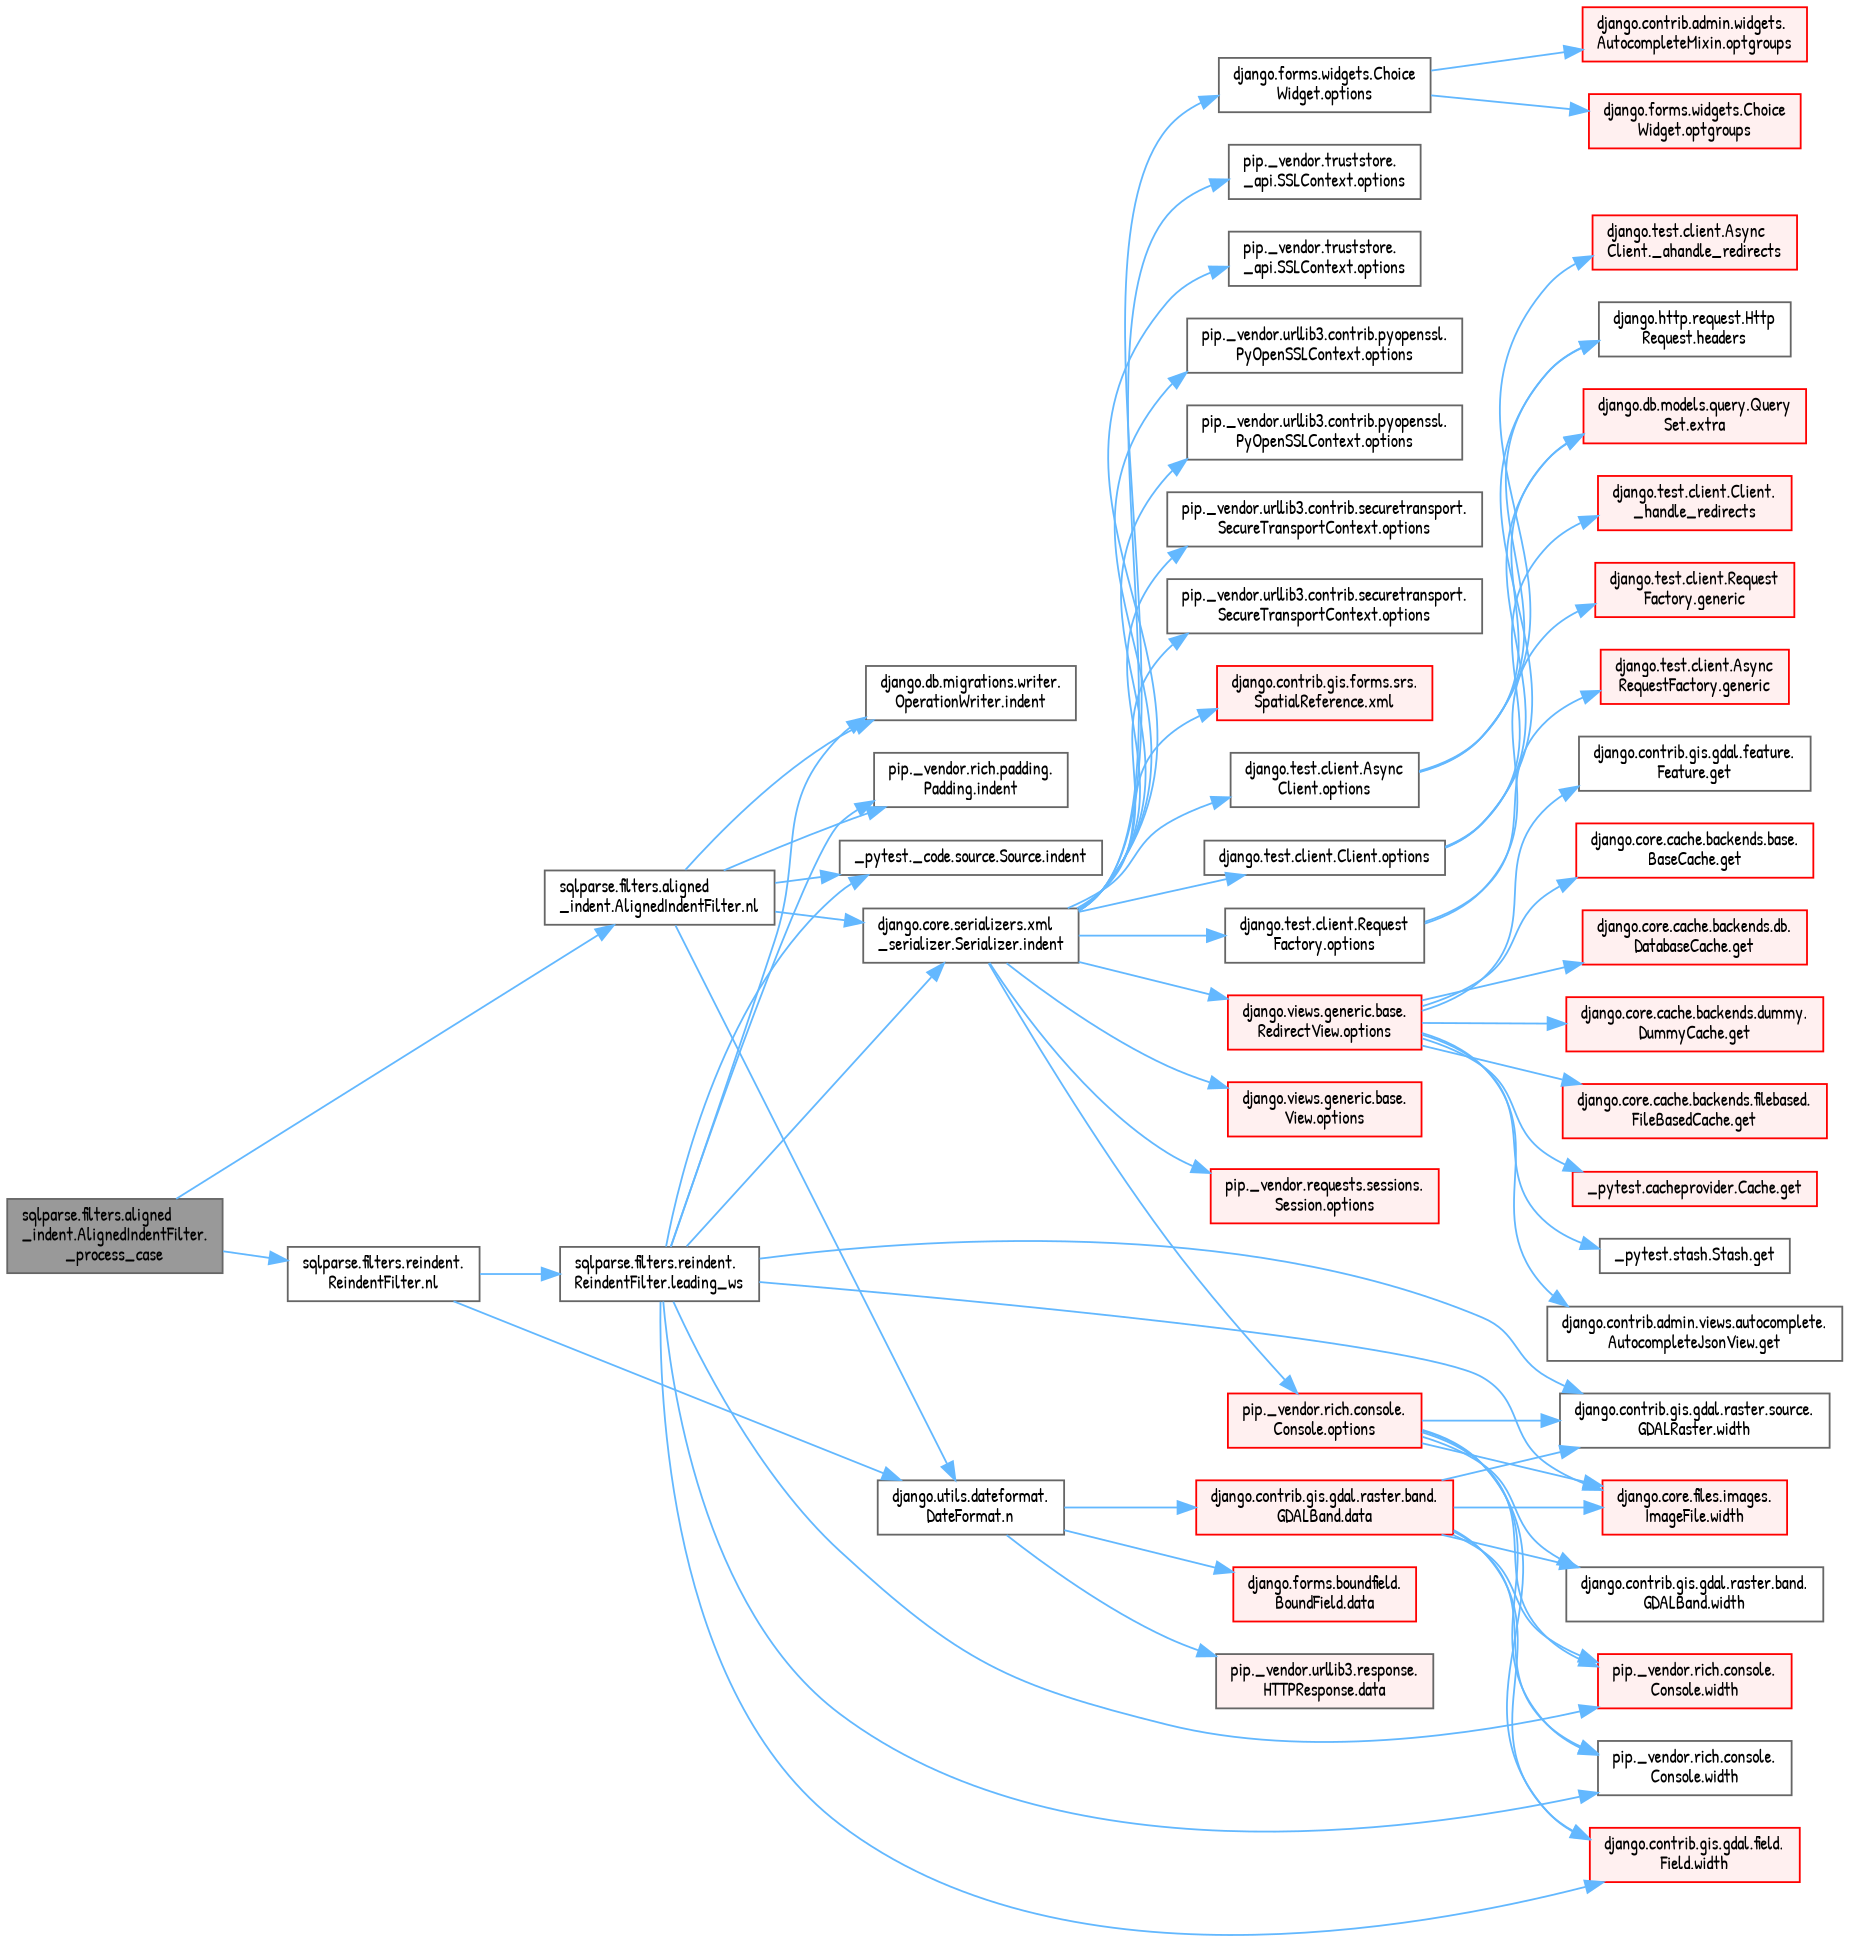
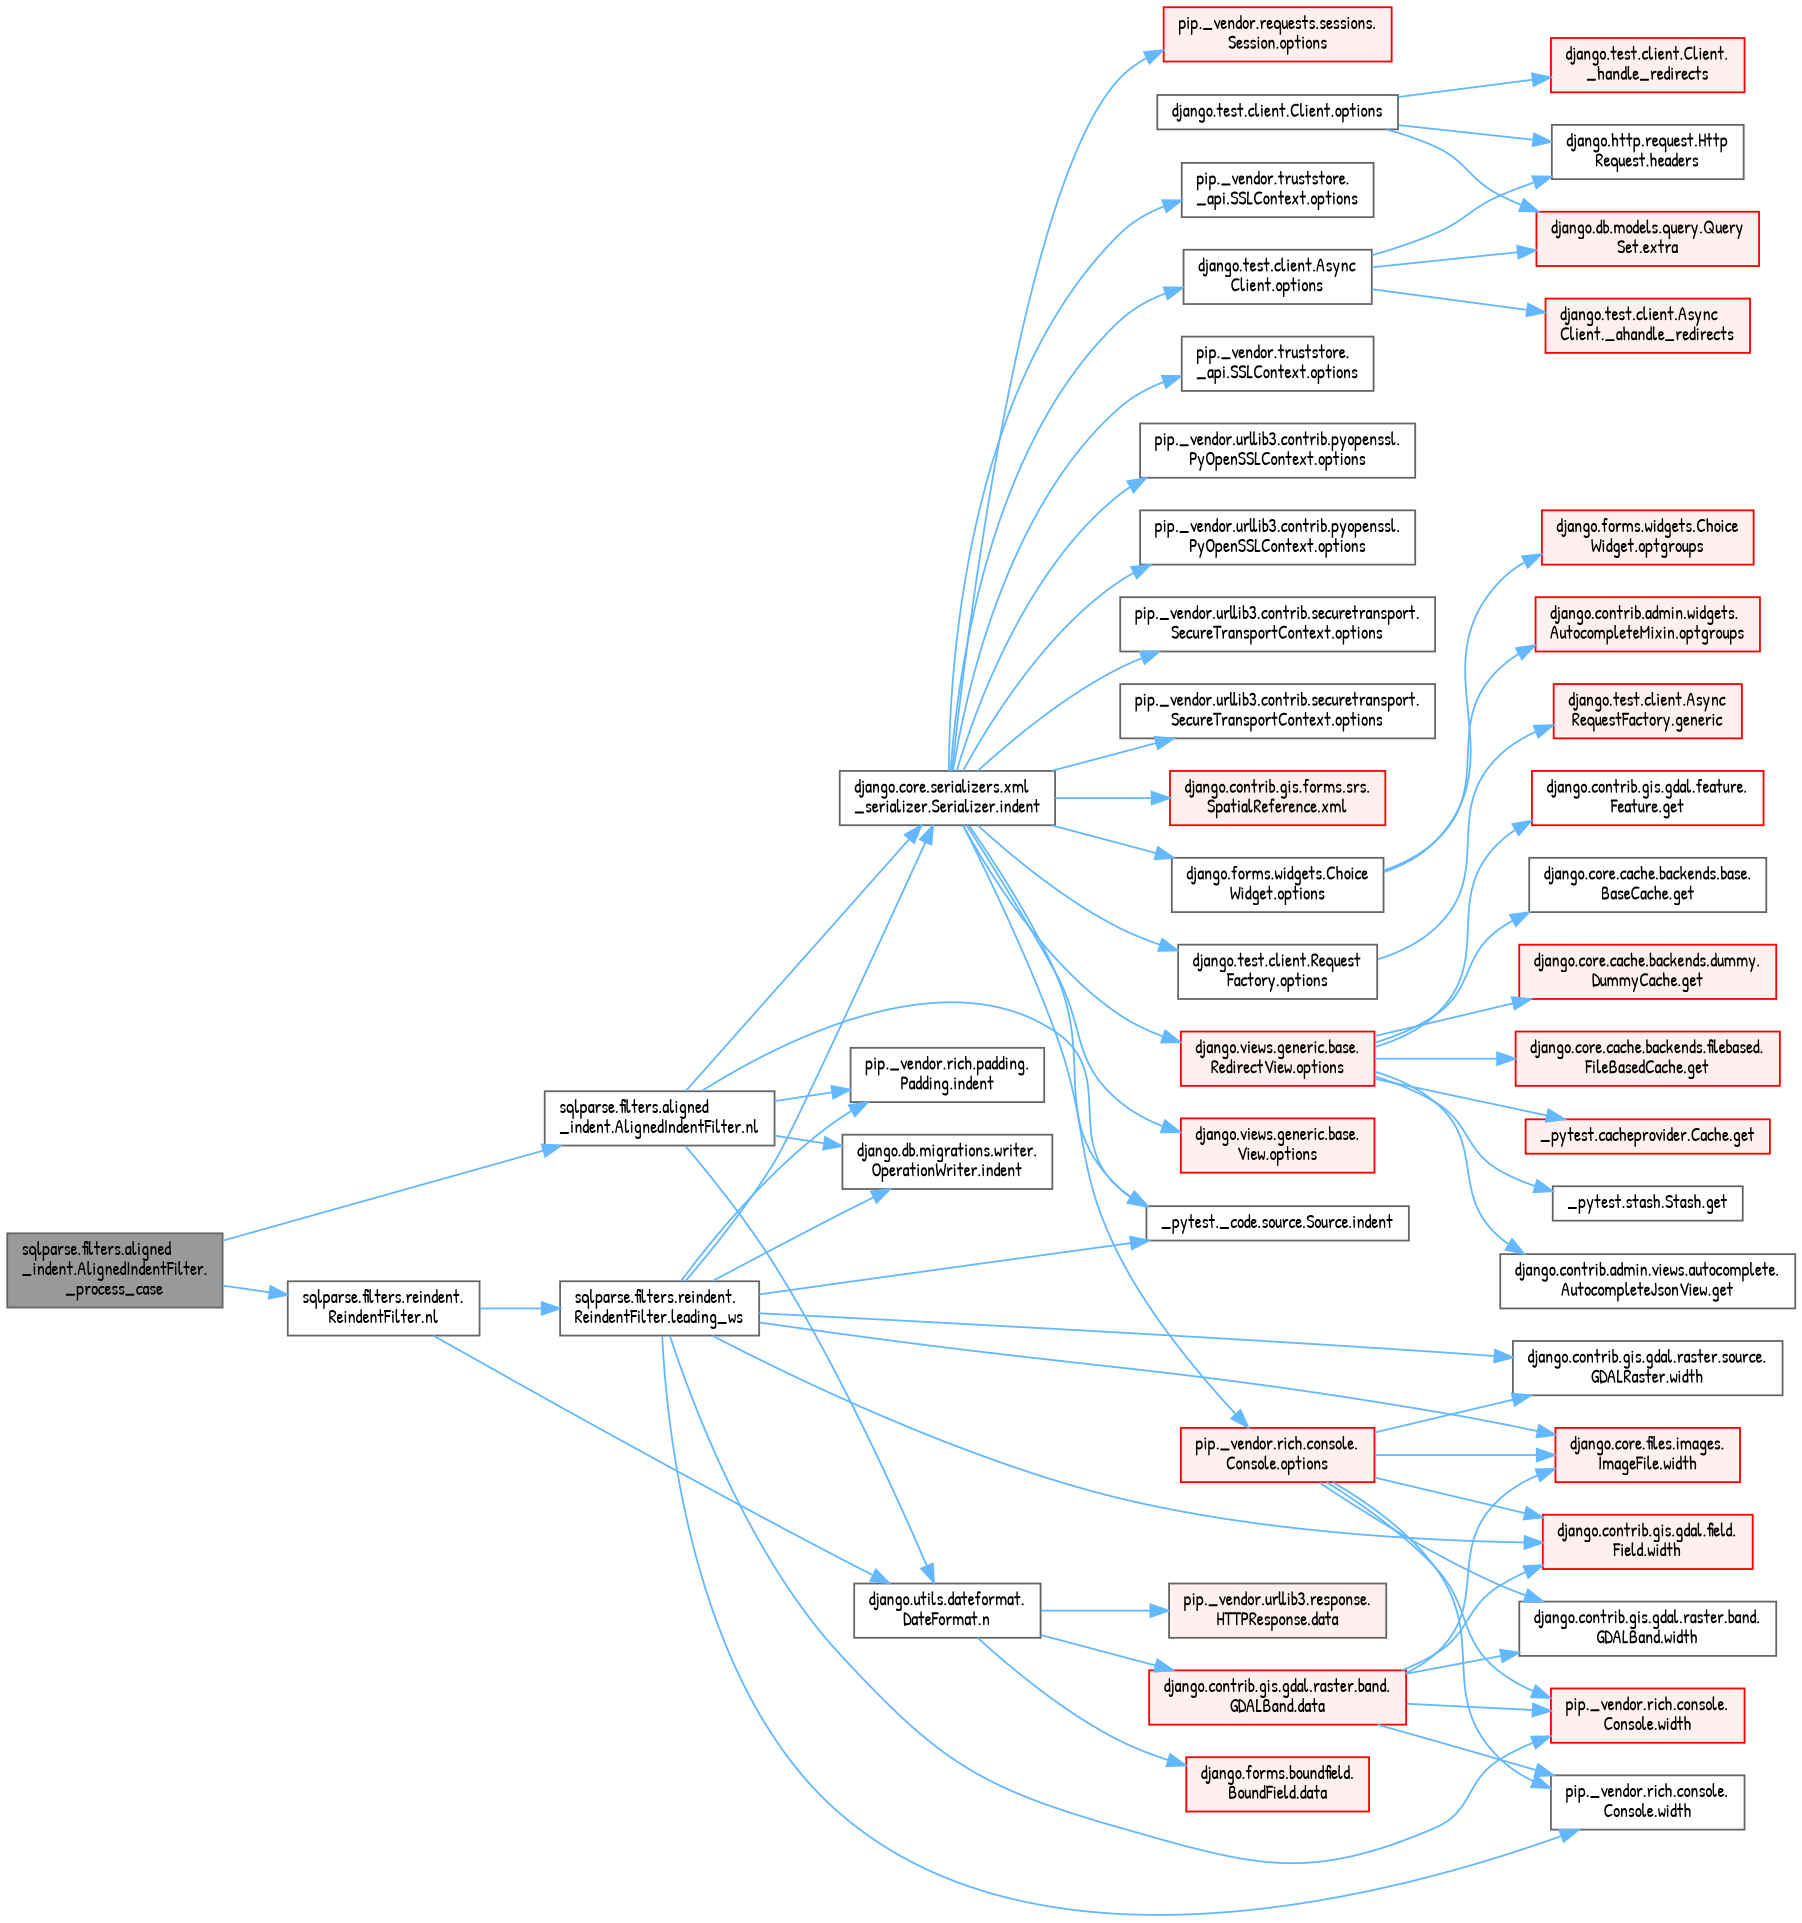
node "django.test.client.Request Factory.generic": removed
node "django.contrib.gis.gdal.feature. Feature.get": color grey40 -> red
node "django.core.cache.backends.base. BaseCache.get": color red -> grey40
edge "django.core.serializers.xml _serializer.Serializer.indent" -> "django.test.client.Client.options": now "django.core.serializers.xml _serializer.Serializer.indent" -> "_pytest._code.source.Source.indent"
node "django.core.cache.backends.db. DatabaseCache.get": removed
edge "django.contrib.gis.gdal.raster.band. GDALBand.data" -> "django.contrib.gis.gdal.raster.source. GDALRaster.width": removed
